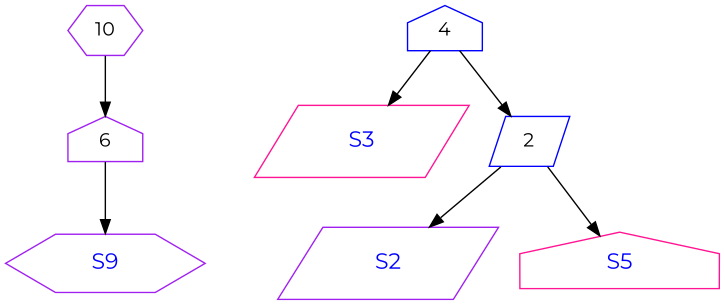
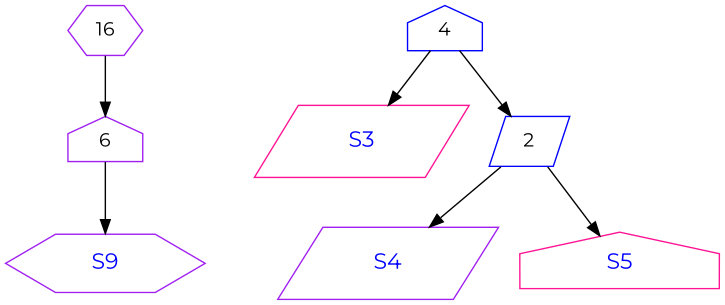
node "10": label "10" -> "16"
node "S2": label "S2" -> "S4"
